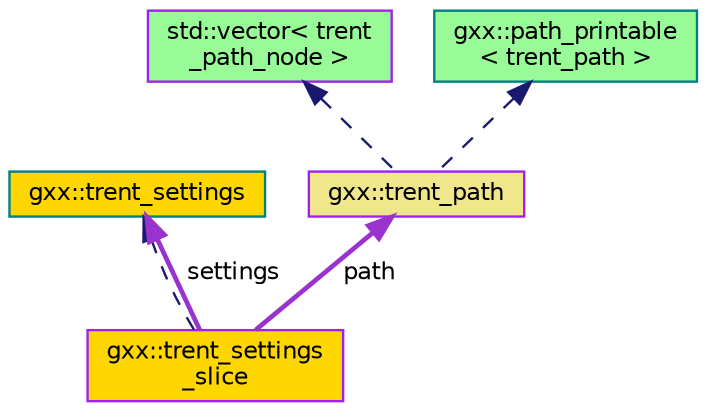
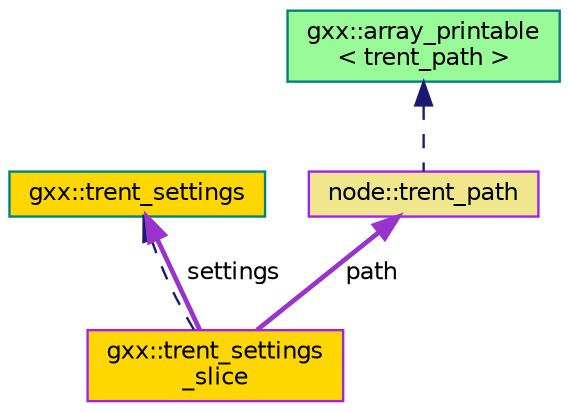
node "std::vector< trent _path_node >": removed
node "gxx::path_printable < trent_path >": label "gxx::path_printable < trent_path >" -> "gxx::array_printable < trent_path >"
node "gxx::trent_path": label "gxx::trent_path" -> "node::trent_path"
